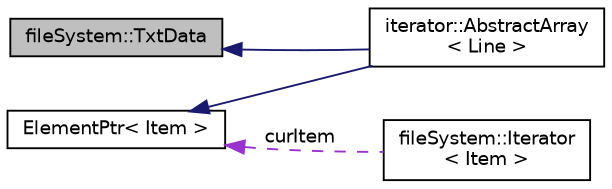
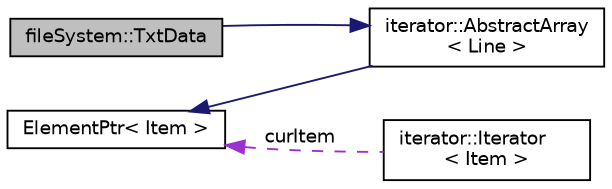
edge "iterator::AbstractArray < Line >" -> "fileSystem::TxtData": reversed
node "fileSystem::Iterator < Item >": label "fileSystem::Iterator < Item >" -> "iterator::Iterator < Item >"
